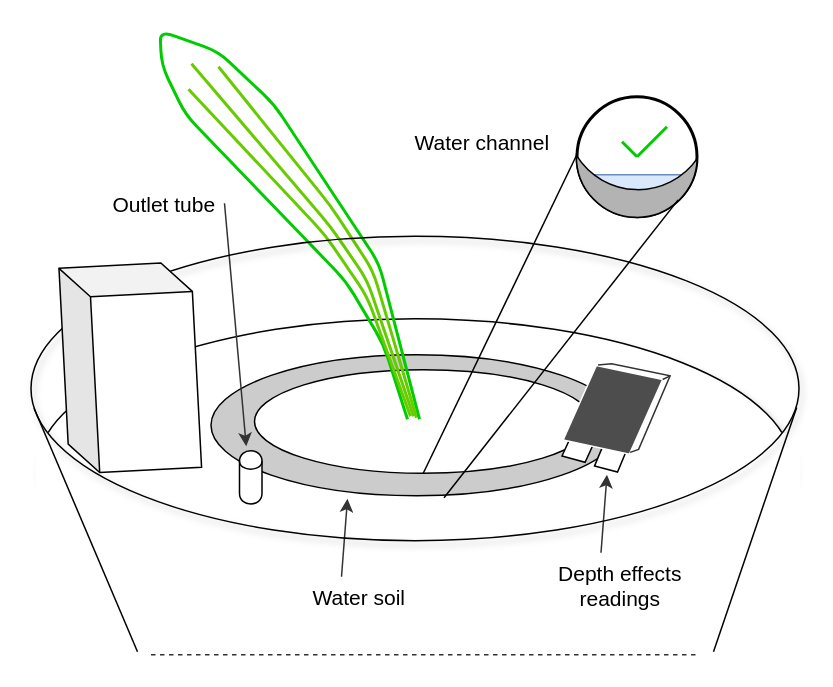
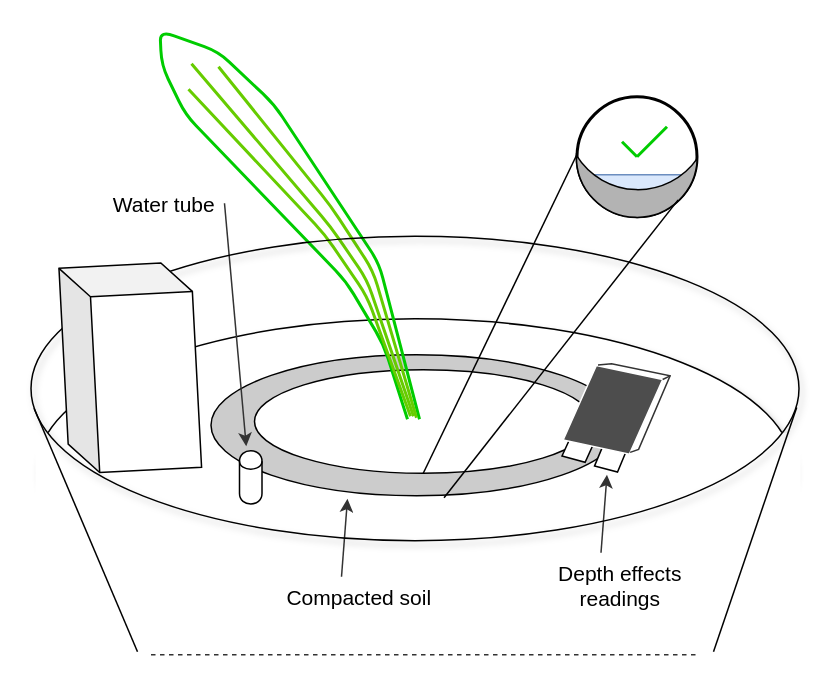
node "Water channel": removed
node "Outlet tube": label "Outlet tube" -> "Water tube"
node "Water soil": label "Water soil" -> "Compacted soil"
